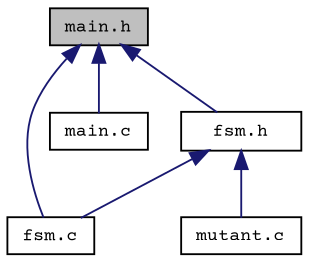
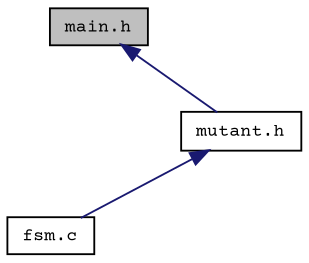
node "main.c": removed
node "fsm.h": label "fsm.h" -> "mutant.h"
edge "fsm.c" -> "main.h": removed
node "mutant.c": removed
